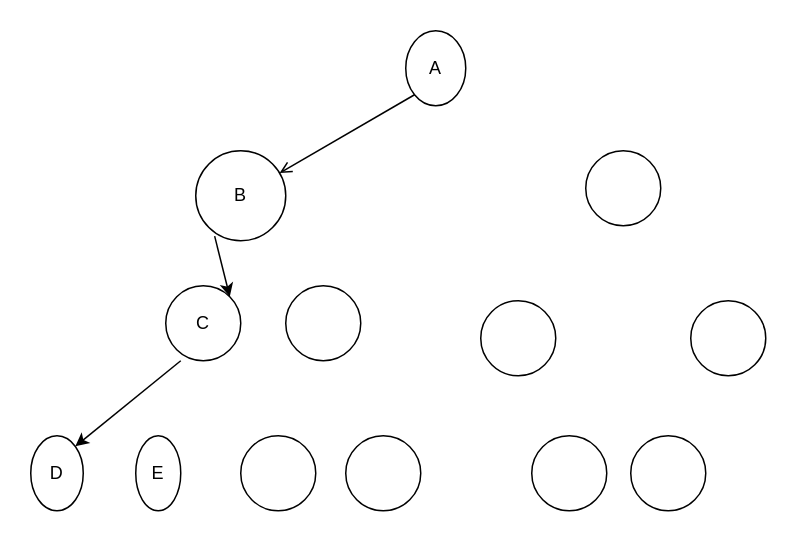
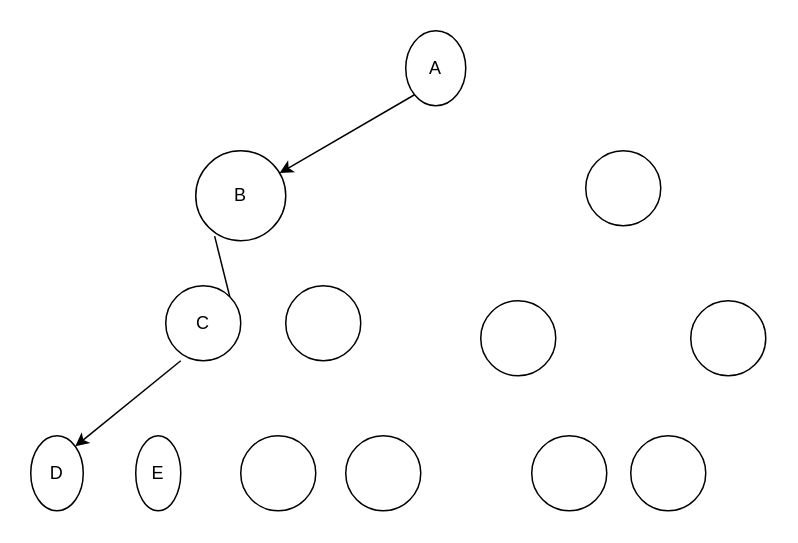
edge "A" -> "B": arrowhead open -> classic
edge "B" -> "C": arrowhead classic -> none
